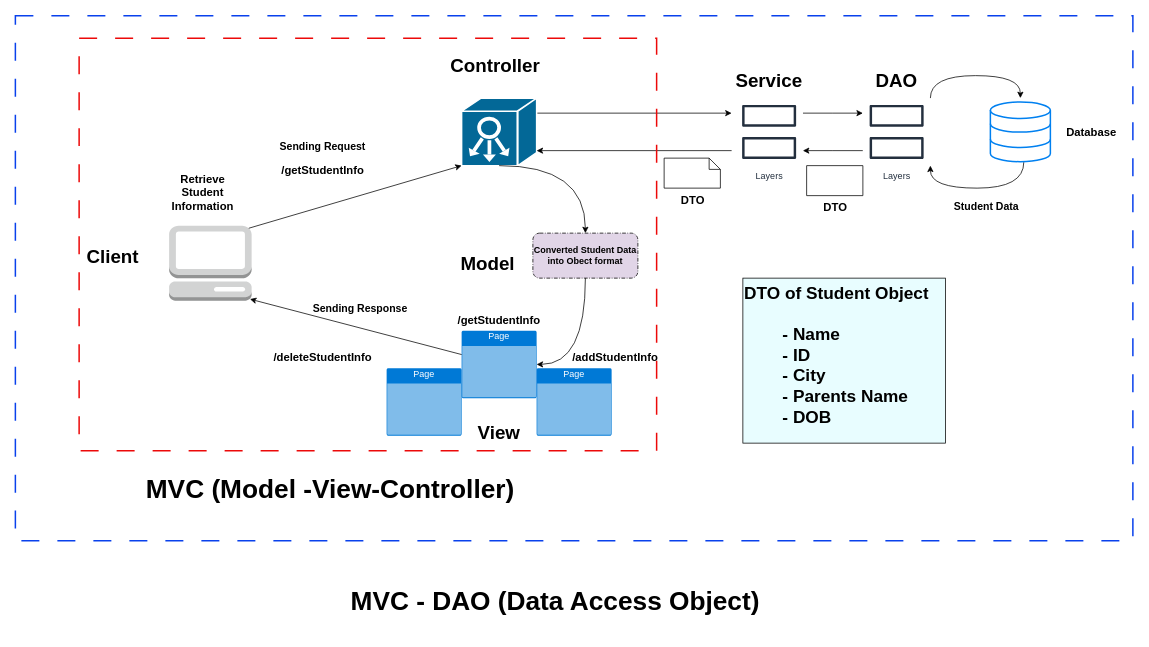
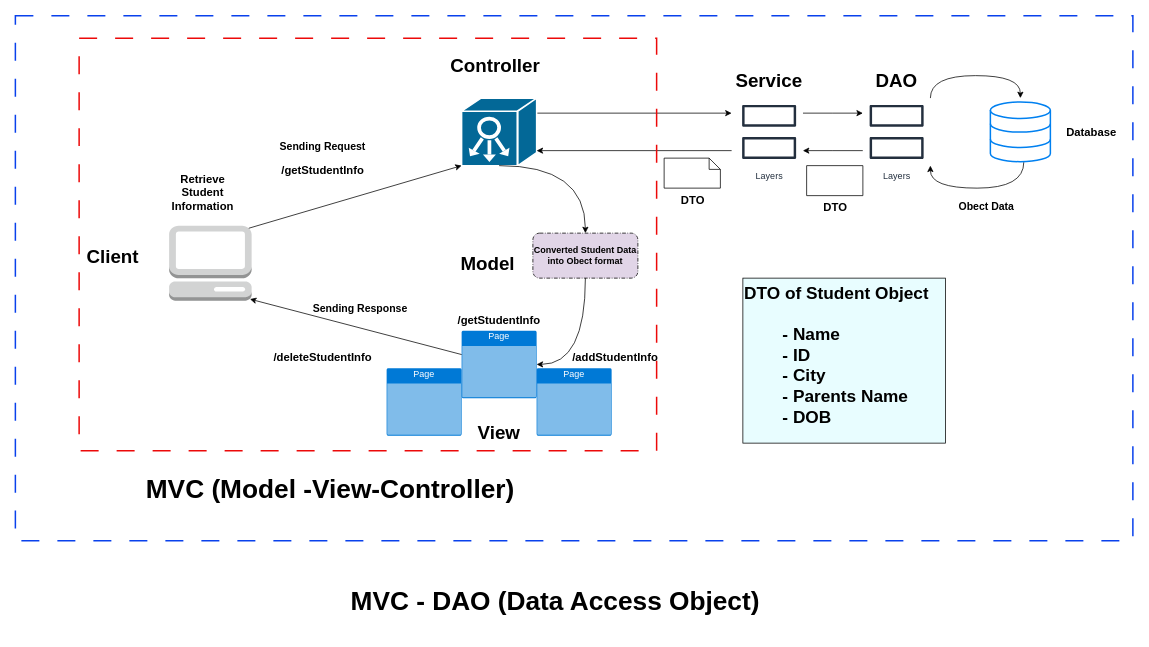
node "Student Data": label "Student Data" -> "Obect Data"
